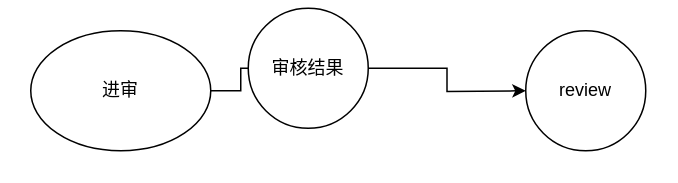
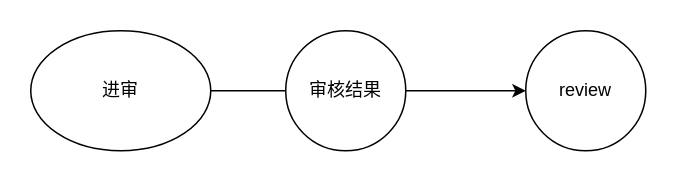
node "审核结果": moved (308, 68) -> (346, 91)
